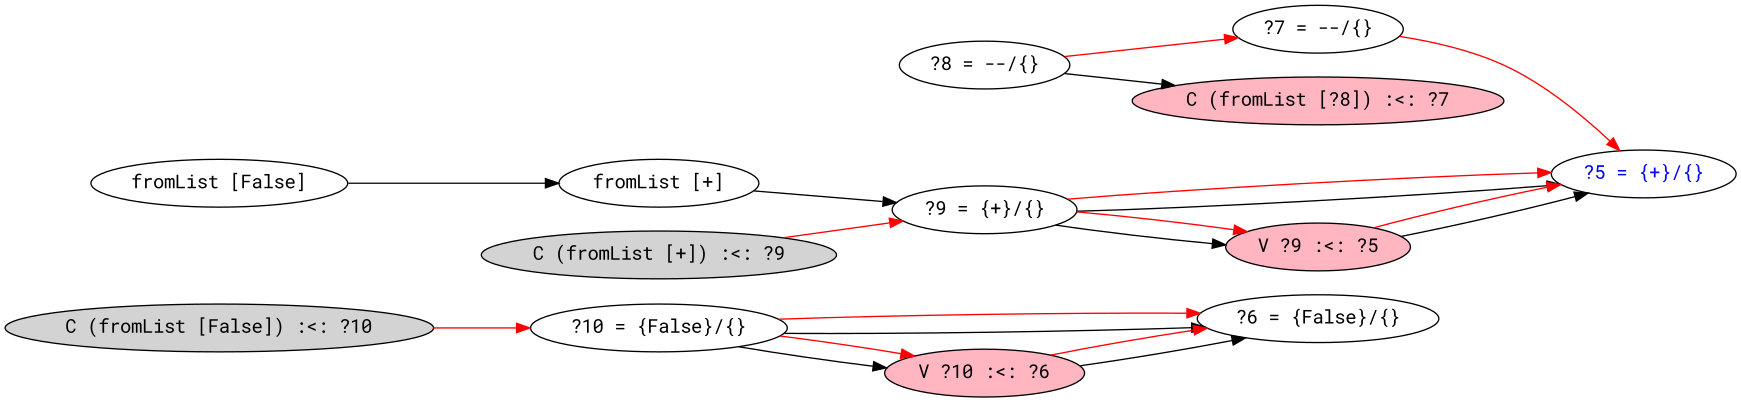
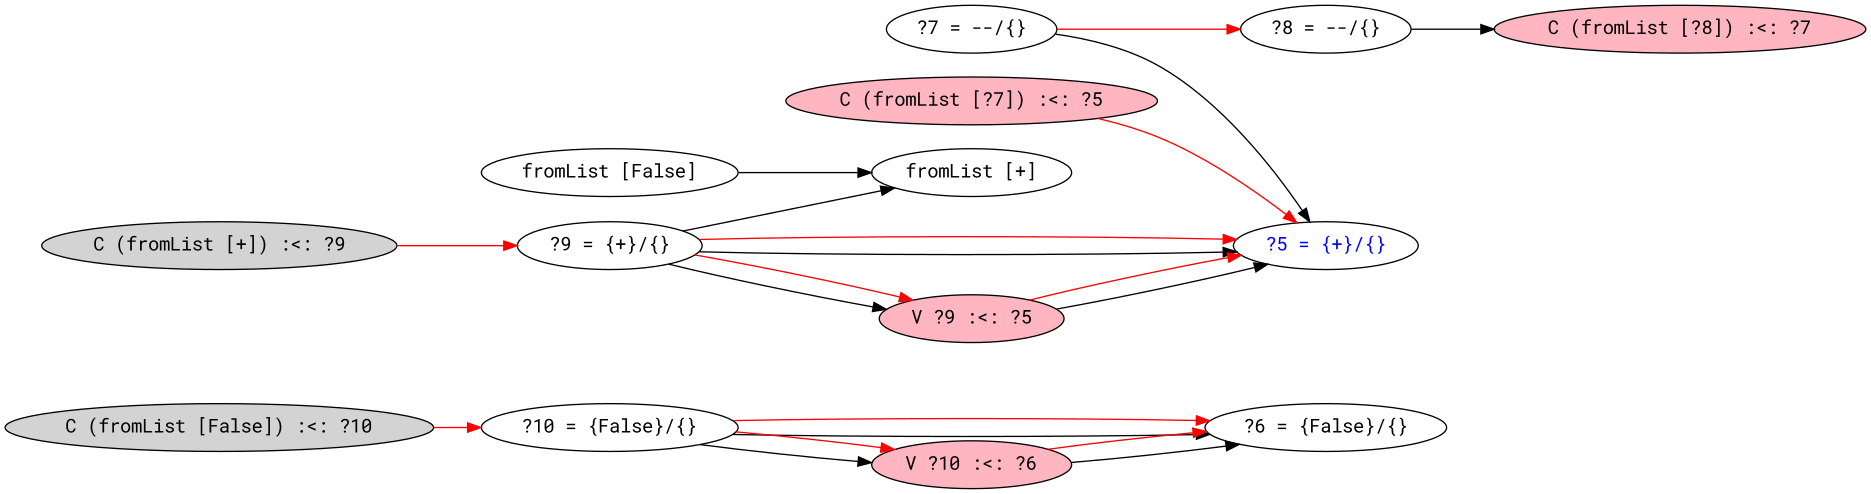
edge "?8 = --/{}" -> "?7 = --/{}": reversed
edge "?7 = --/{}" -> "?5 = {+}/{}": color red -> black
node "C (fromList [?7]) :<: ?5": added
edge "fromList [+]" -> "?9 = {+}/{}": reversed
